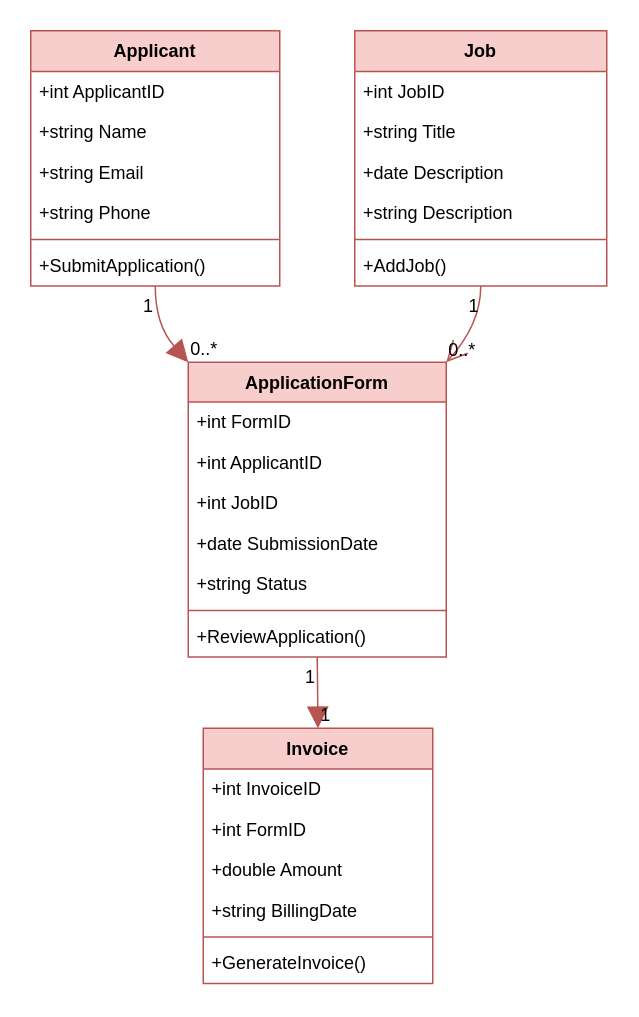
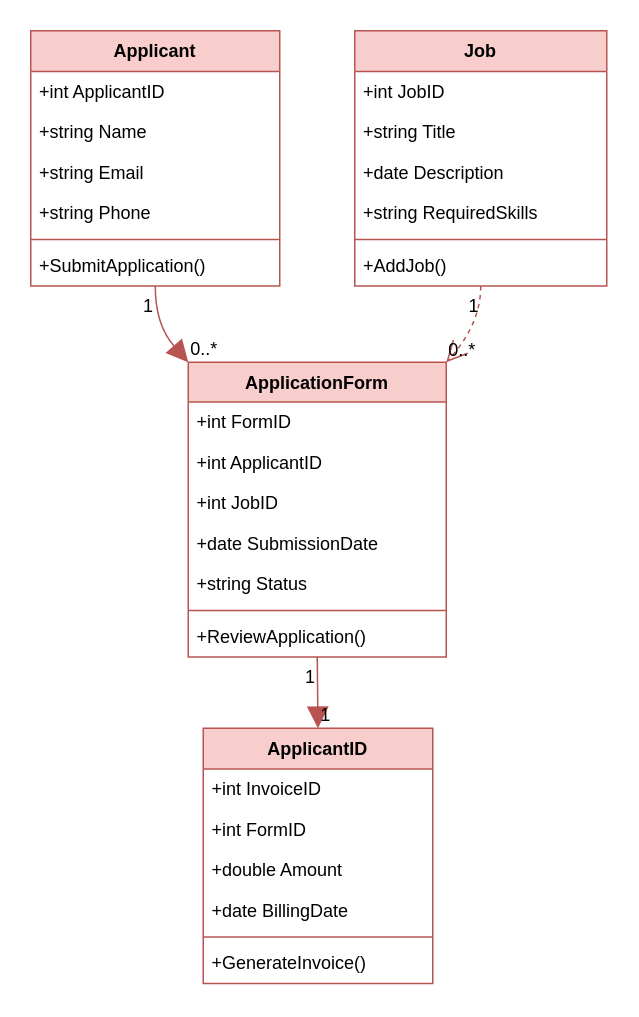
node "+string Description": label "+string Description" -> "+string RequiredSkills"
edge "Job" -> "ApplicationForm": style solid -> dashed
node "Invoice": label "Invoice" -> "ApplicantID"
node "+string BillingDate": label "+string BillingDate" -> "+date BillingDate"
